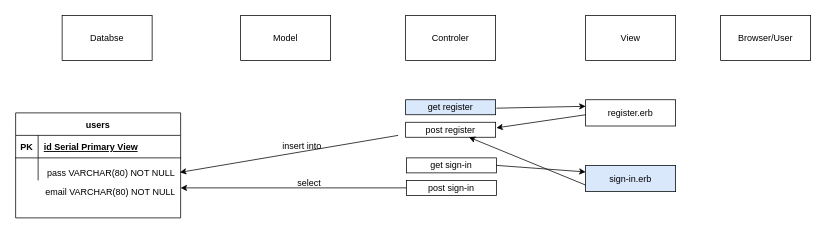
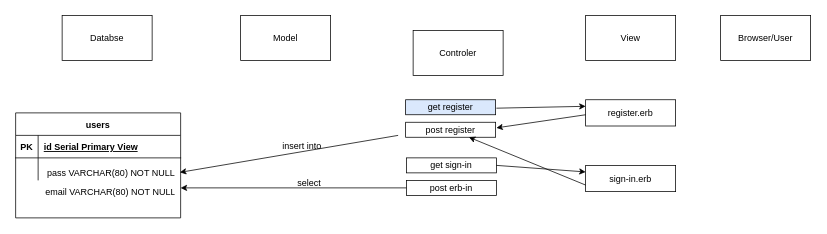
node "Controler": moved (450, 38) -> (458, 53)
node "sign-in.erb": fillcolor #dae8fc -> #ffffff
node "post sign-in": label "post sign-in" -> "post erb-in"
